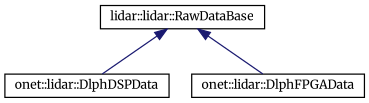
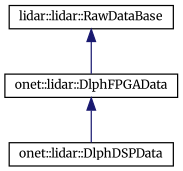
edge "onet::lidar::DlphDSPData" -> "lidar::lidar::RawDataBase": now "onet::lidar::DlphDSPData" -> "onet::lidar::DlphFPGAData"
